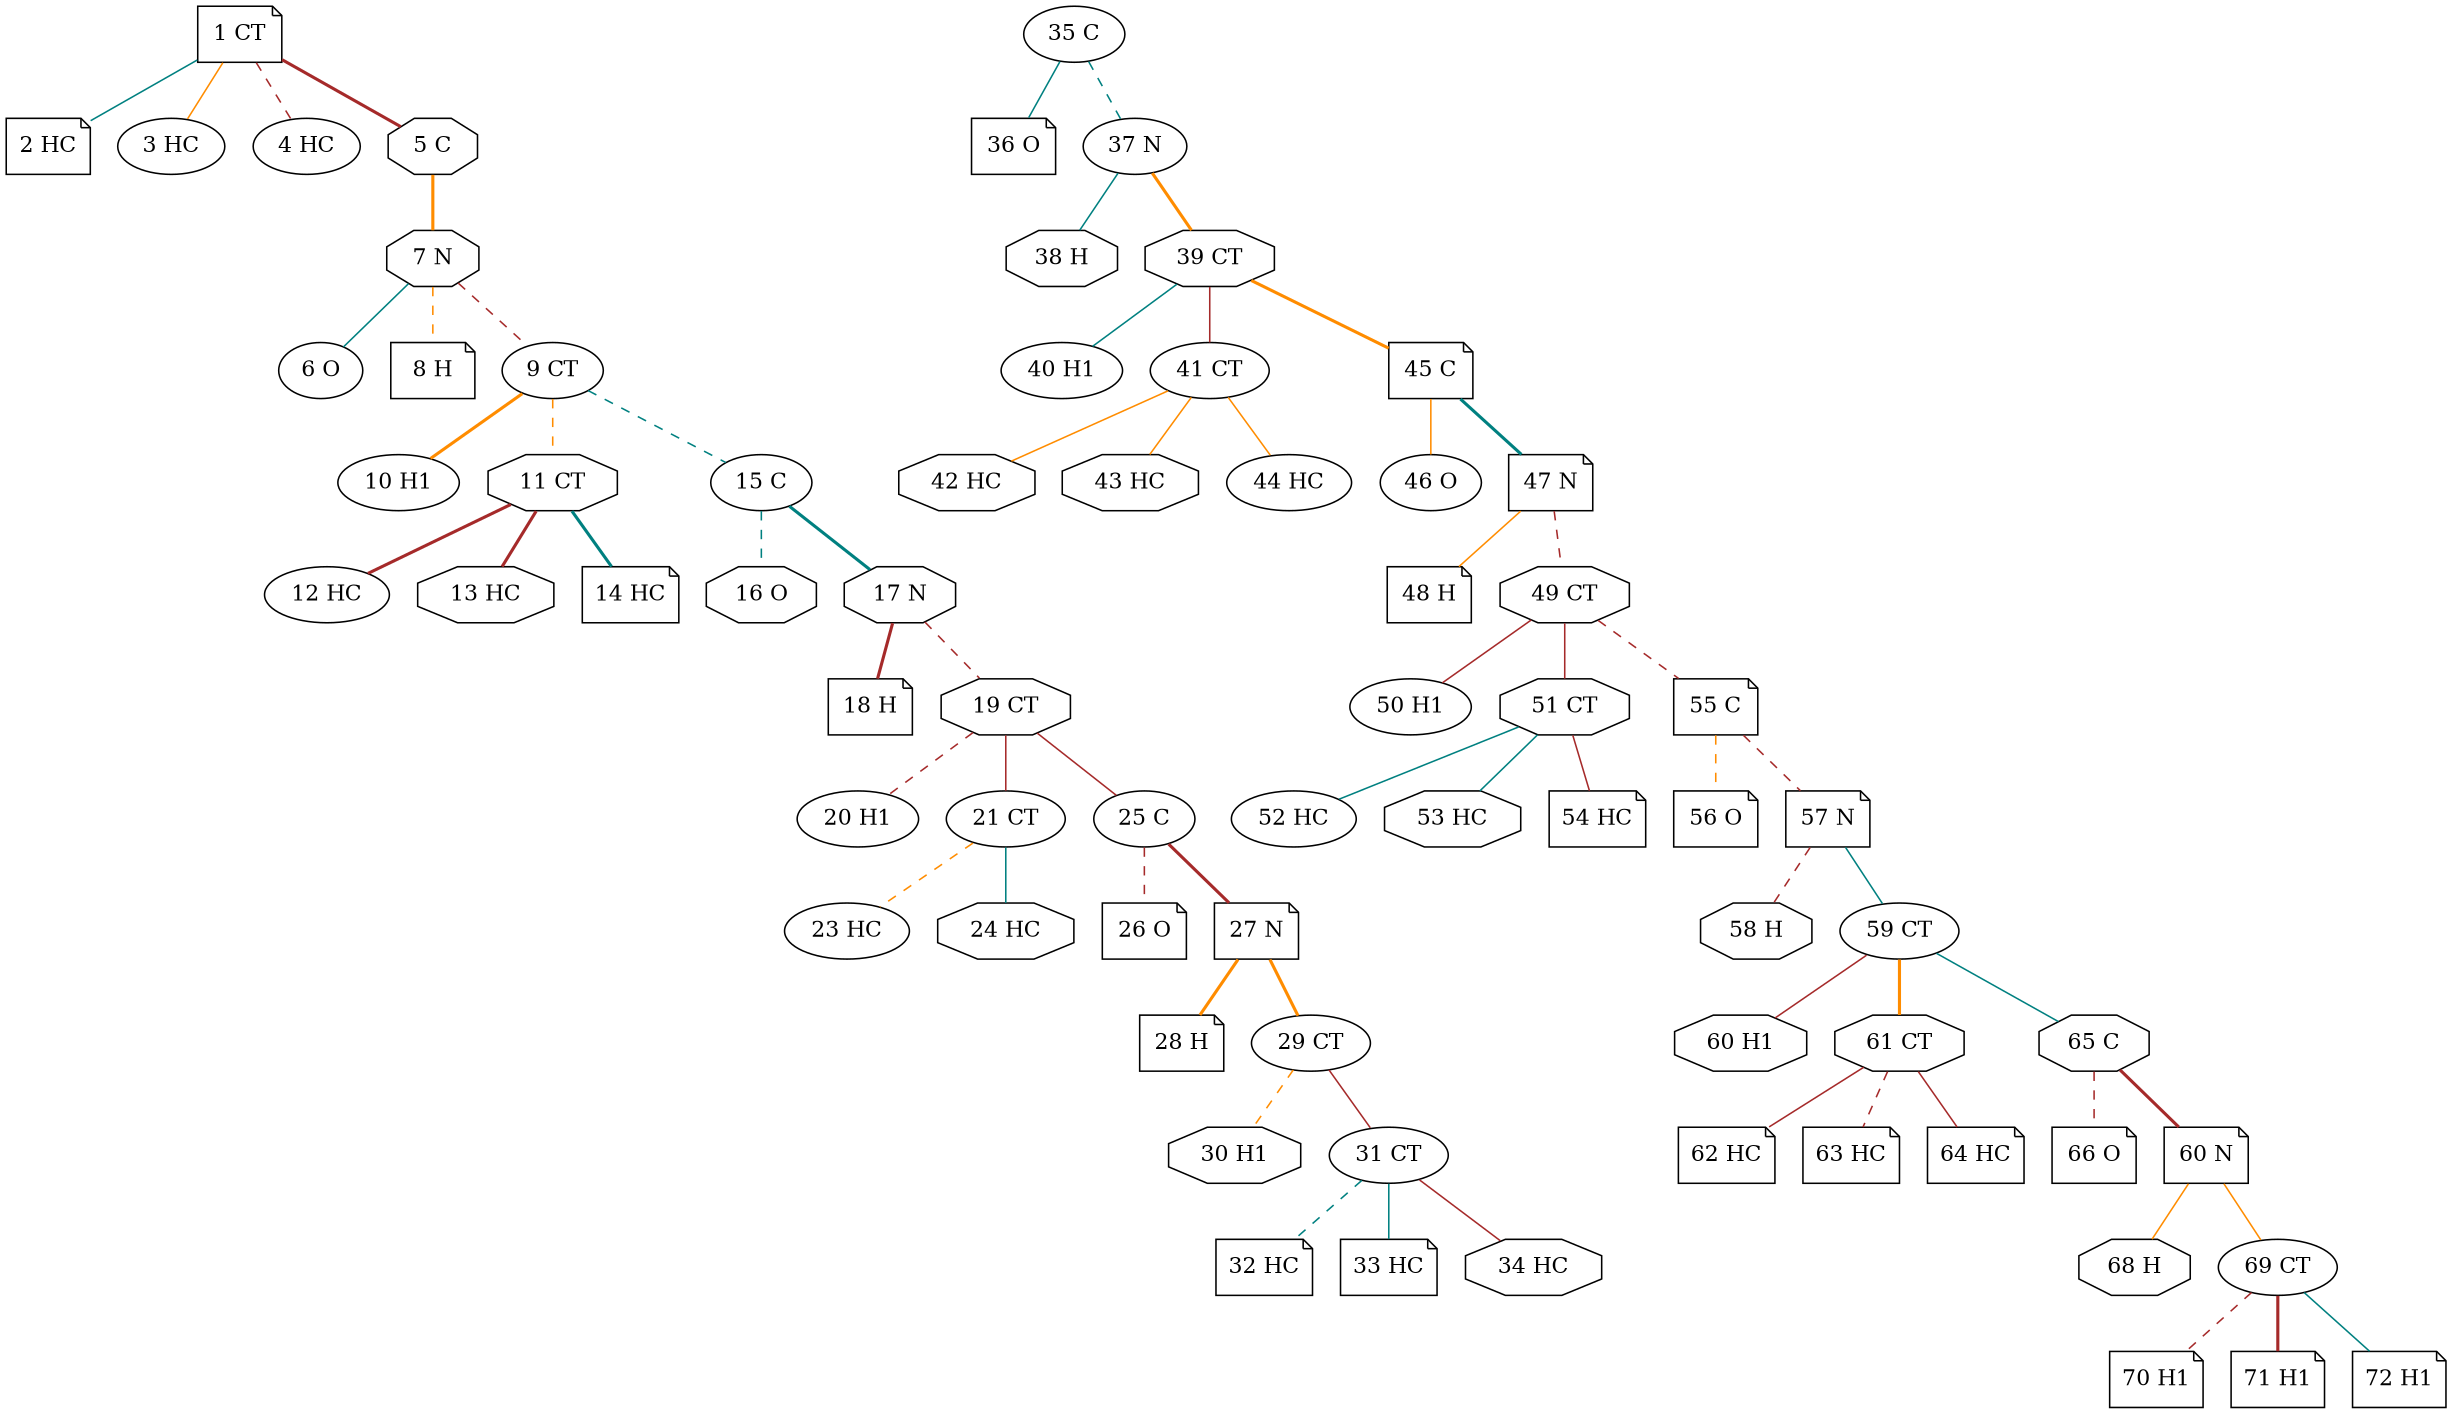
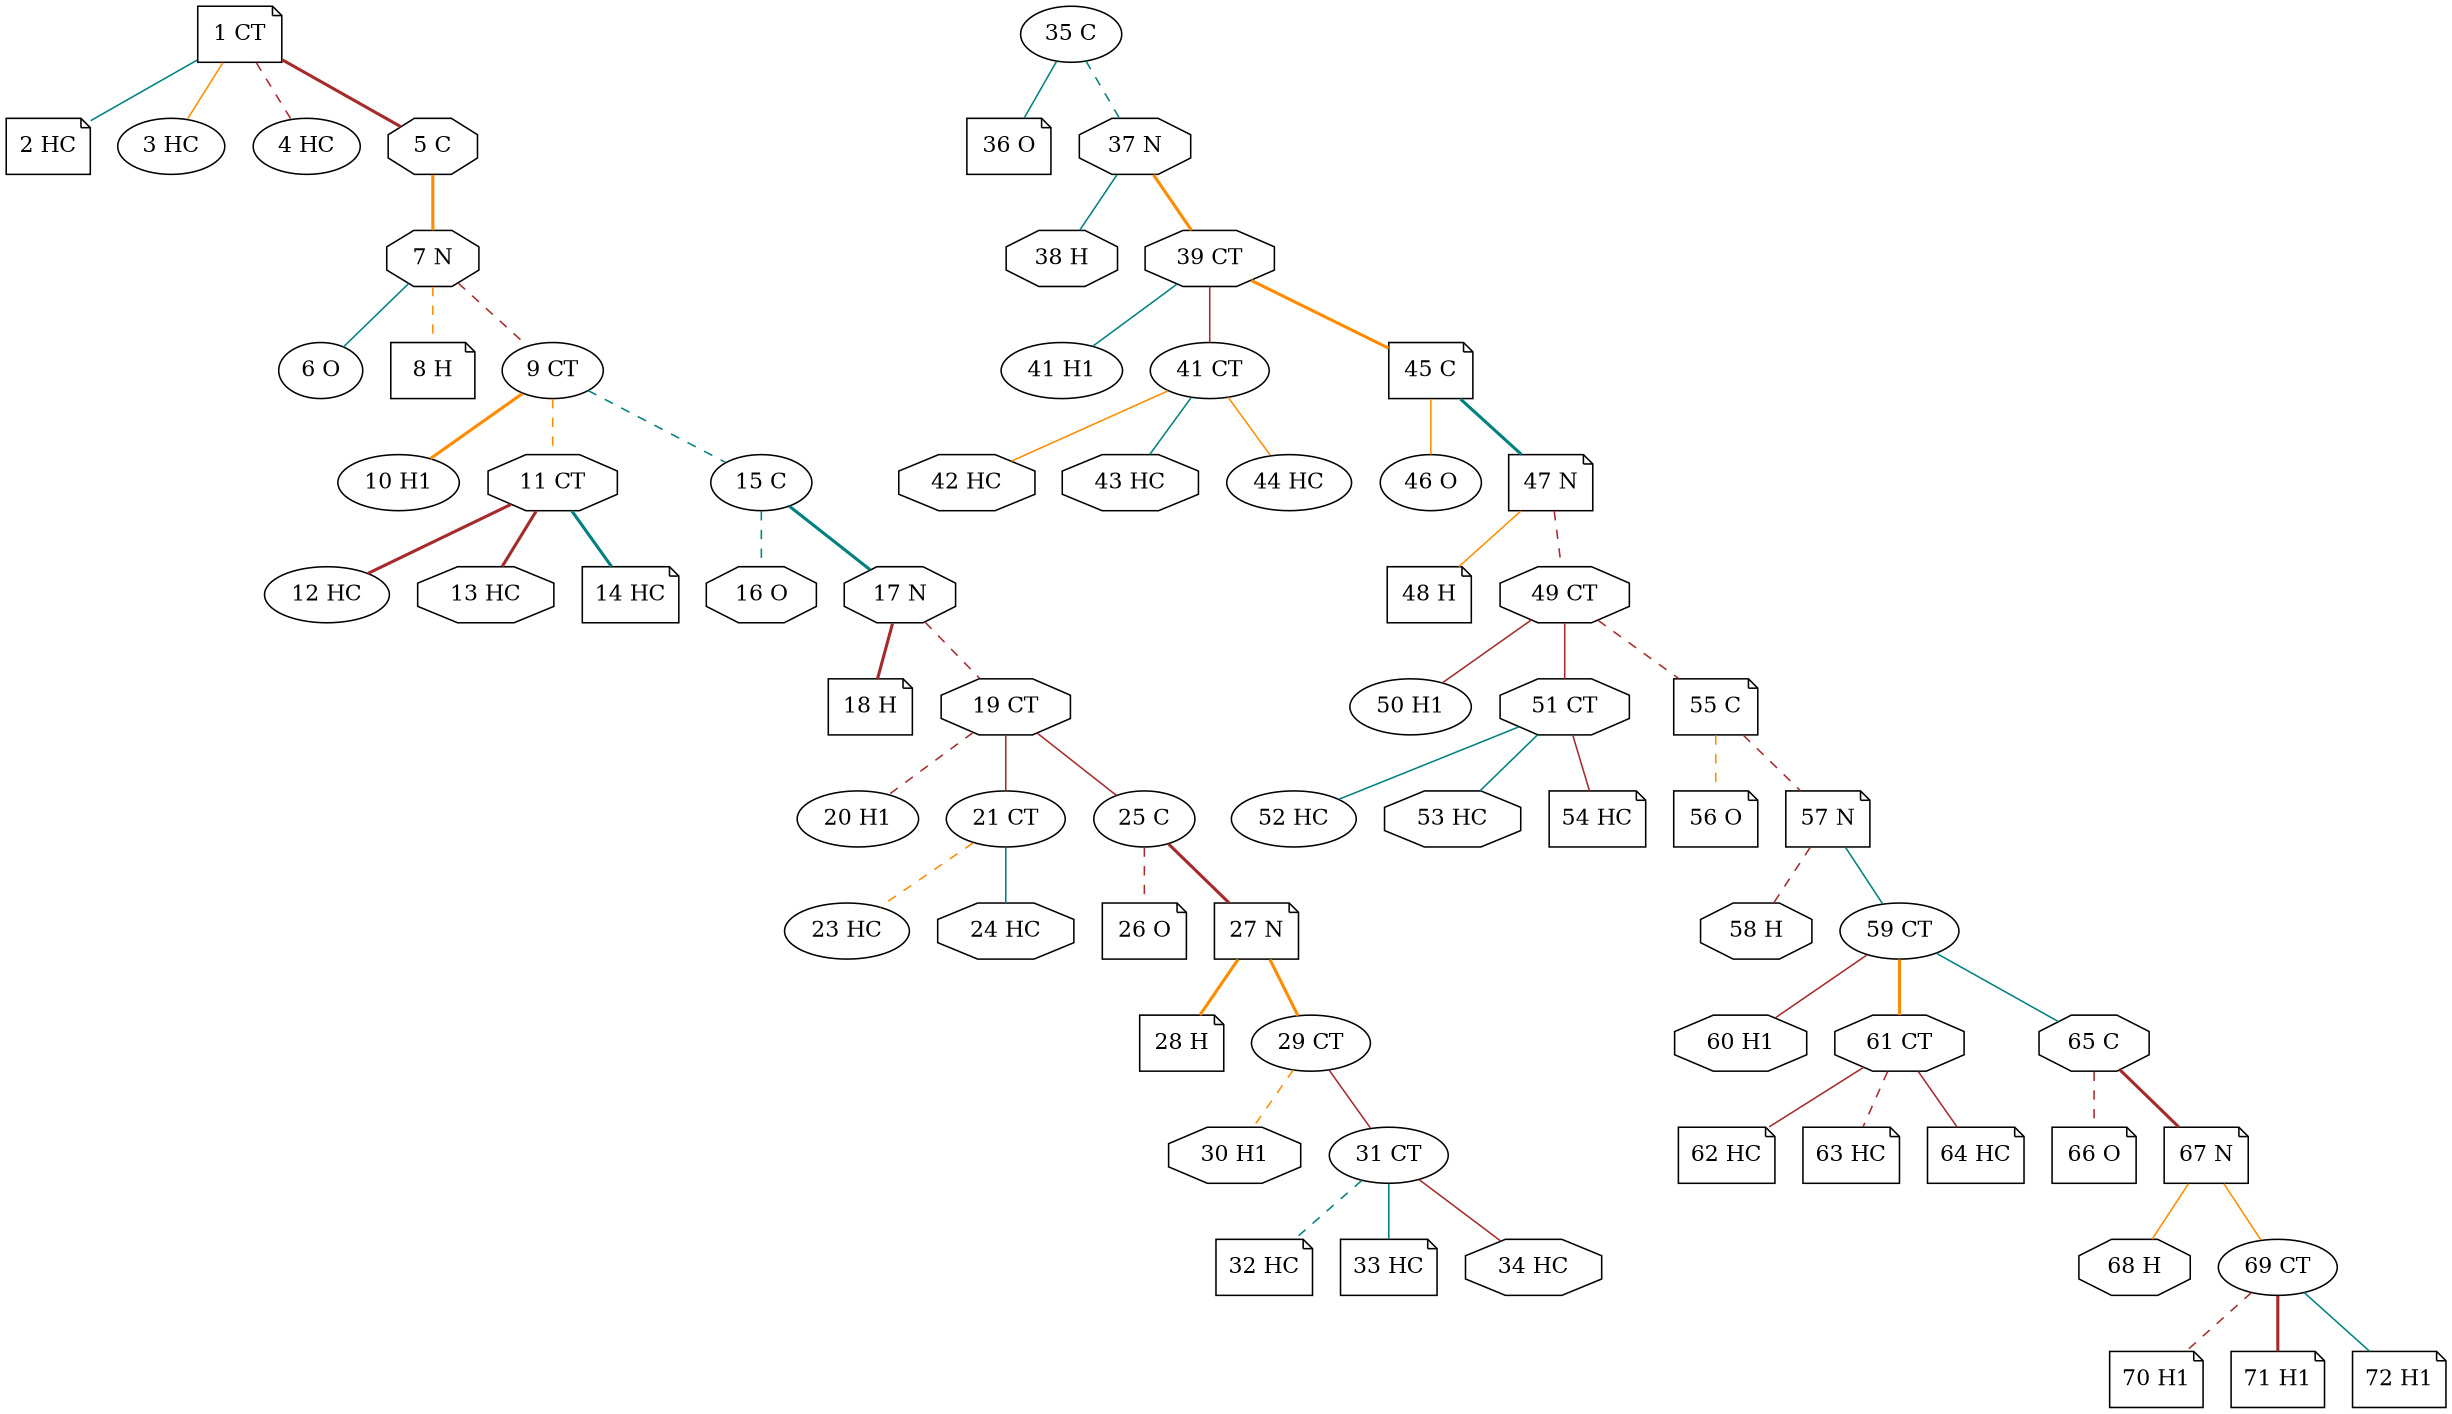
node "37 N": shape ellipse -> octagon
node "40 H1": label "40 H1" -> "41 H1"
edge "41 CT" -- "43 HC": color darkorange -> teal
node "60 N": label "60 N" -> "67 N"
